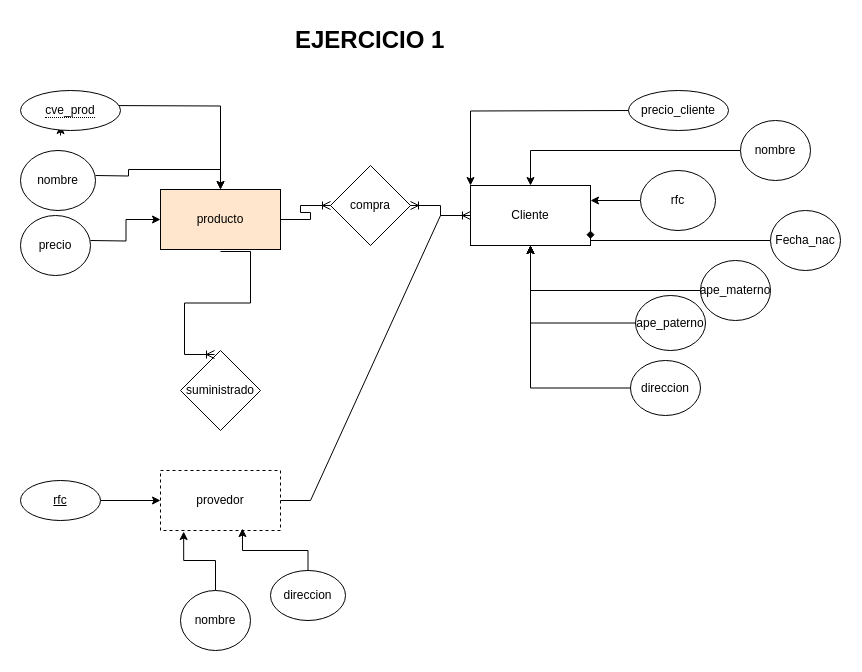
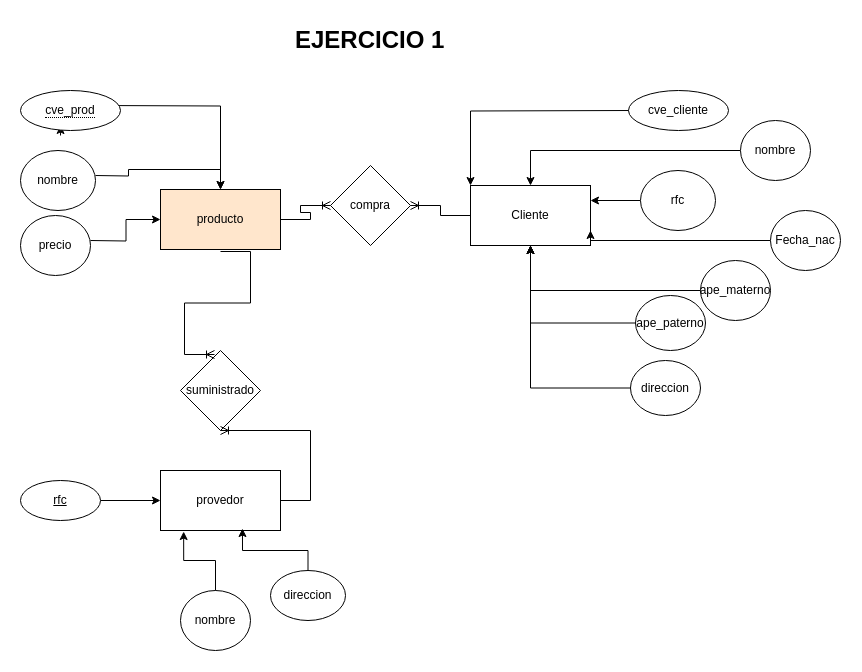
node "precio_cliente": label "precio_cliente" -> "cve_cliente"
edge "Fecha_nac" -> "Cliente": arrowhead diamond -> classic
edge "provedor" -> "Cliente": now "provedor" -> "suministrado"
node "provedor": style dashed -> solid
